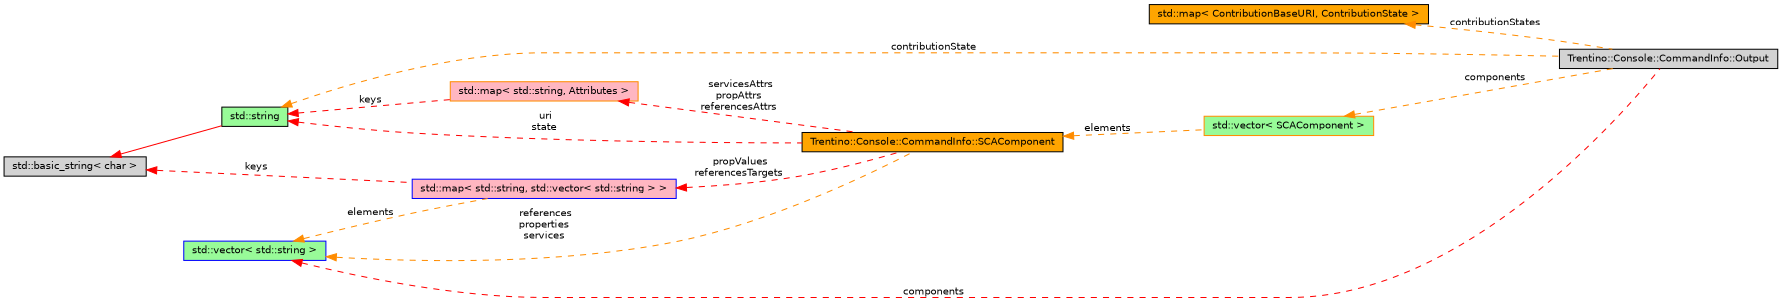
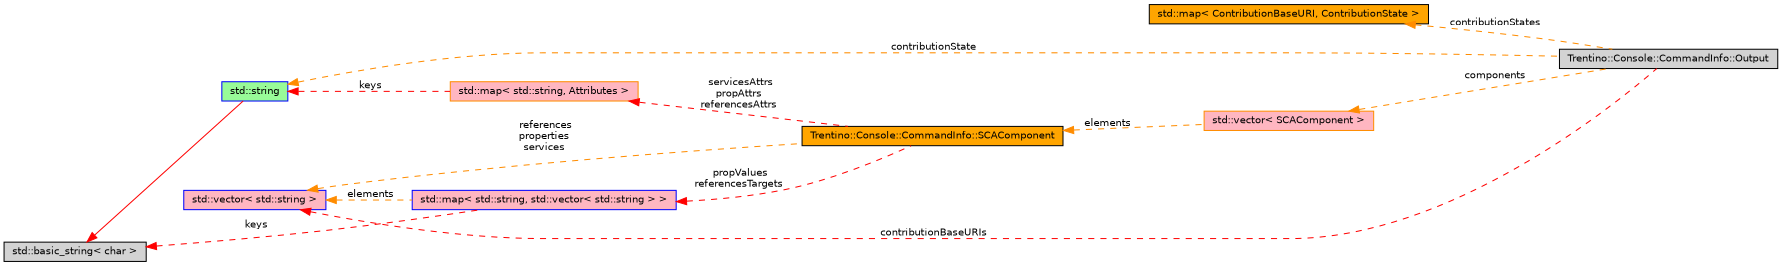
node "std::string": color black -> blue
node "std::vector< SCAComponent >": fillcolor palegreen -> lightpink
edge "Trentino::Console::CommandInfo::SCAComponent" -> "std::string": removed, label "uri state"
node "std::vector< std::string >": fillcolor palegreen -> lightpink
edge "Trentino::Console::CommandInfo::Output" -> "std::vector< std::string >": label " components" -> " contributionBaseURIs"
